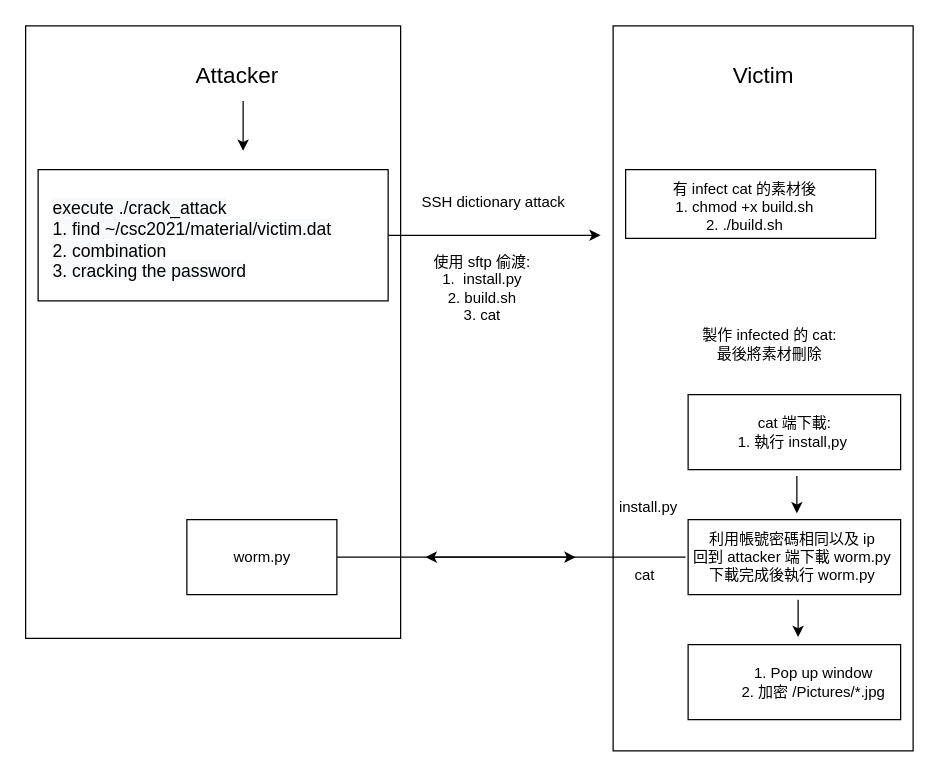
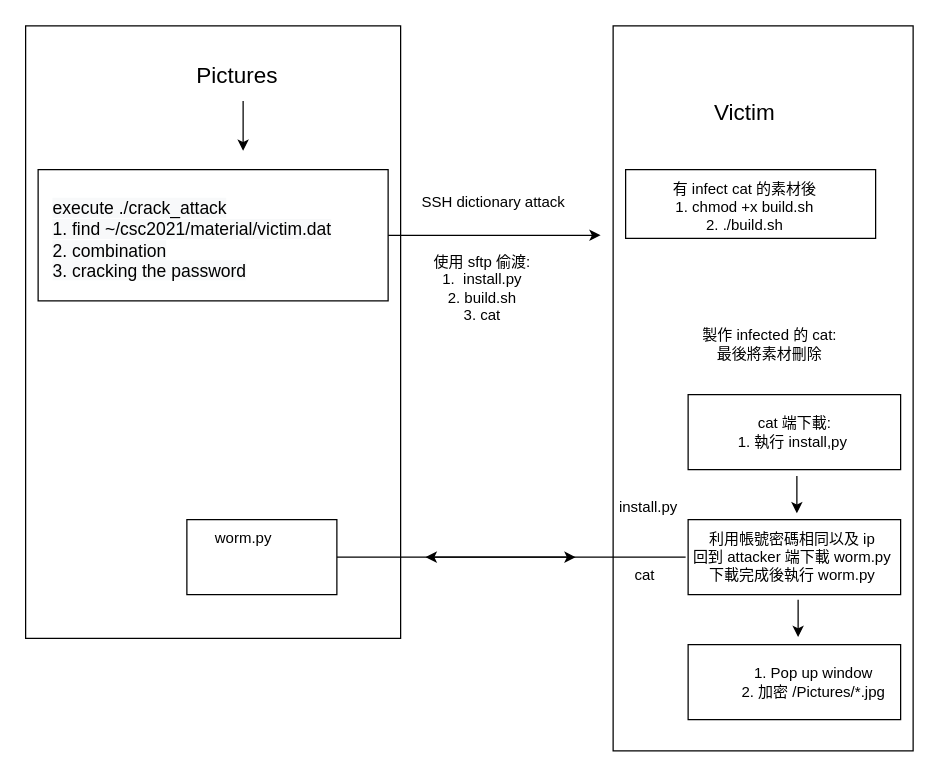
node "Attacker": label "Attacker" -> "Pictures"
node "Victim": moved (763, 76) -> (744, 113)
node "worm.py": moved (262, 557) -> (243, 538)
